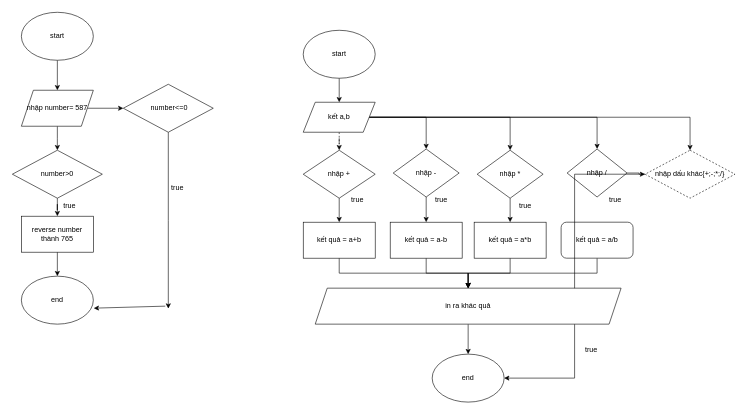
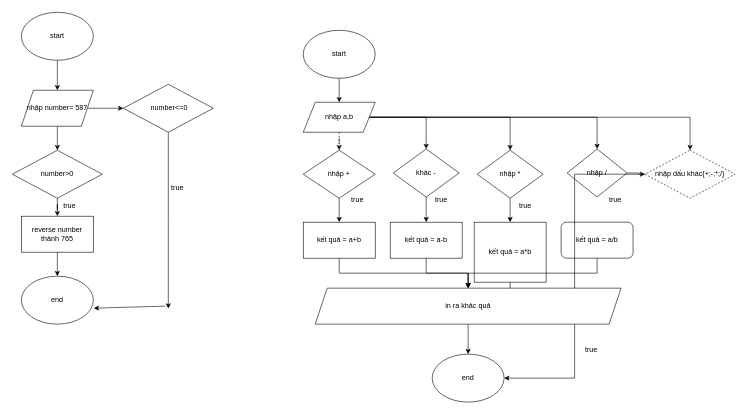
node "kết a,b": label "kết a,b" -> "nhập a,b"
node "nhập -": label "nhập -" -> "khác -"
node "kết quả = a*b": size 72x36 -> 72x60
